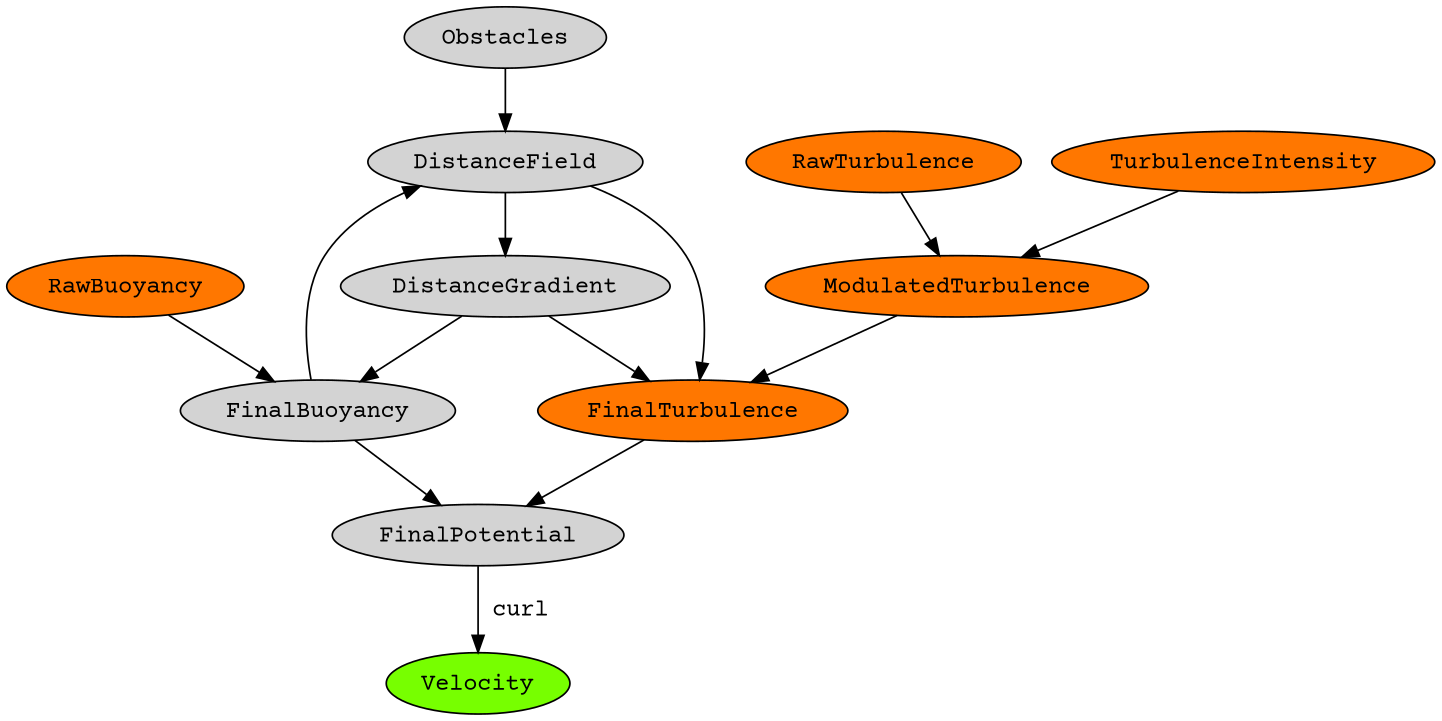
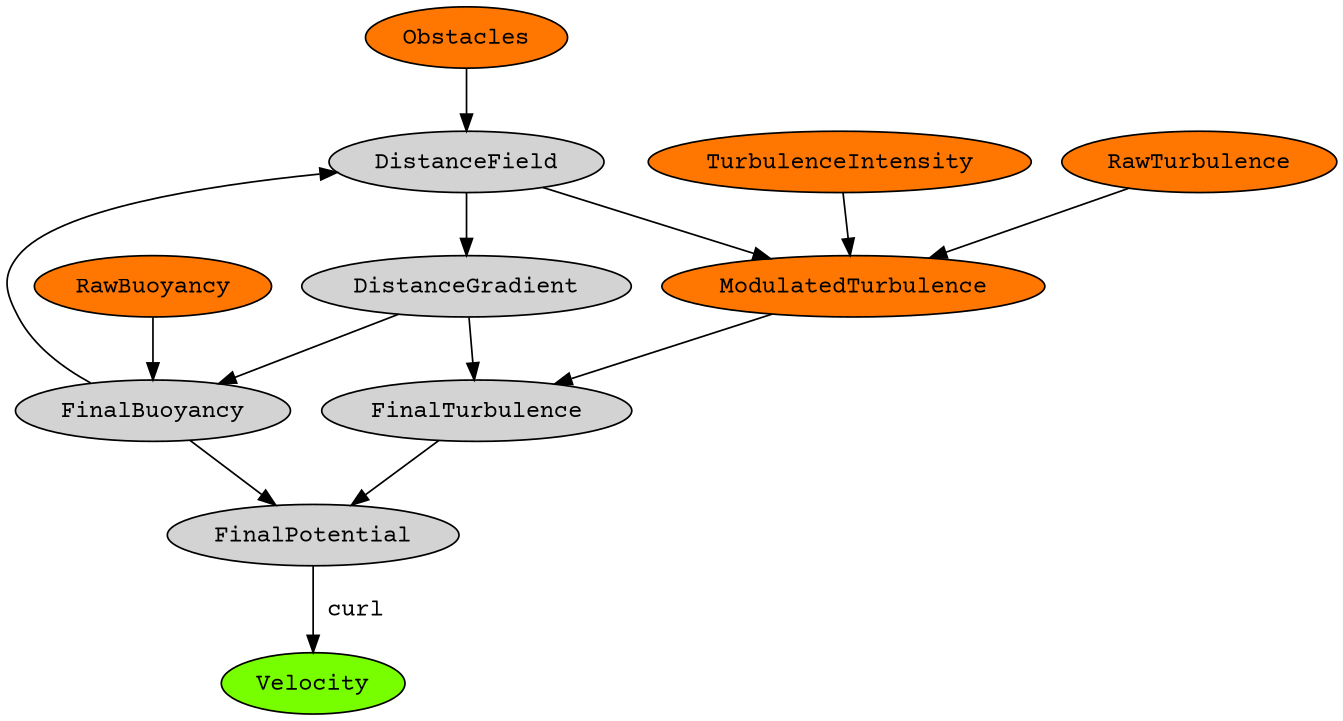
node "Obstacles": fillcolor lightgray -> #ff7700
edge "DistanceField" -> "FinalTurbulence": now "DistanceField" -> "ModulatedTurbulence"
node "FinalTurbulence": fillcolor #ff7700 -> lightgray
